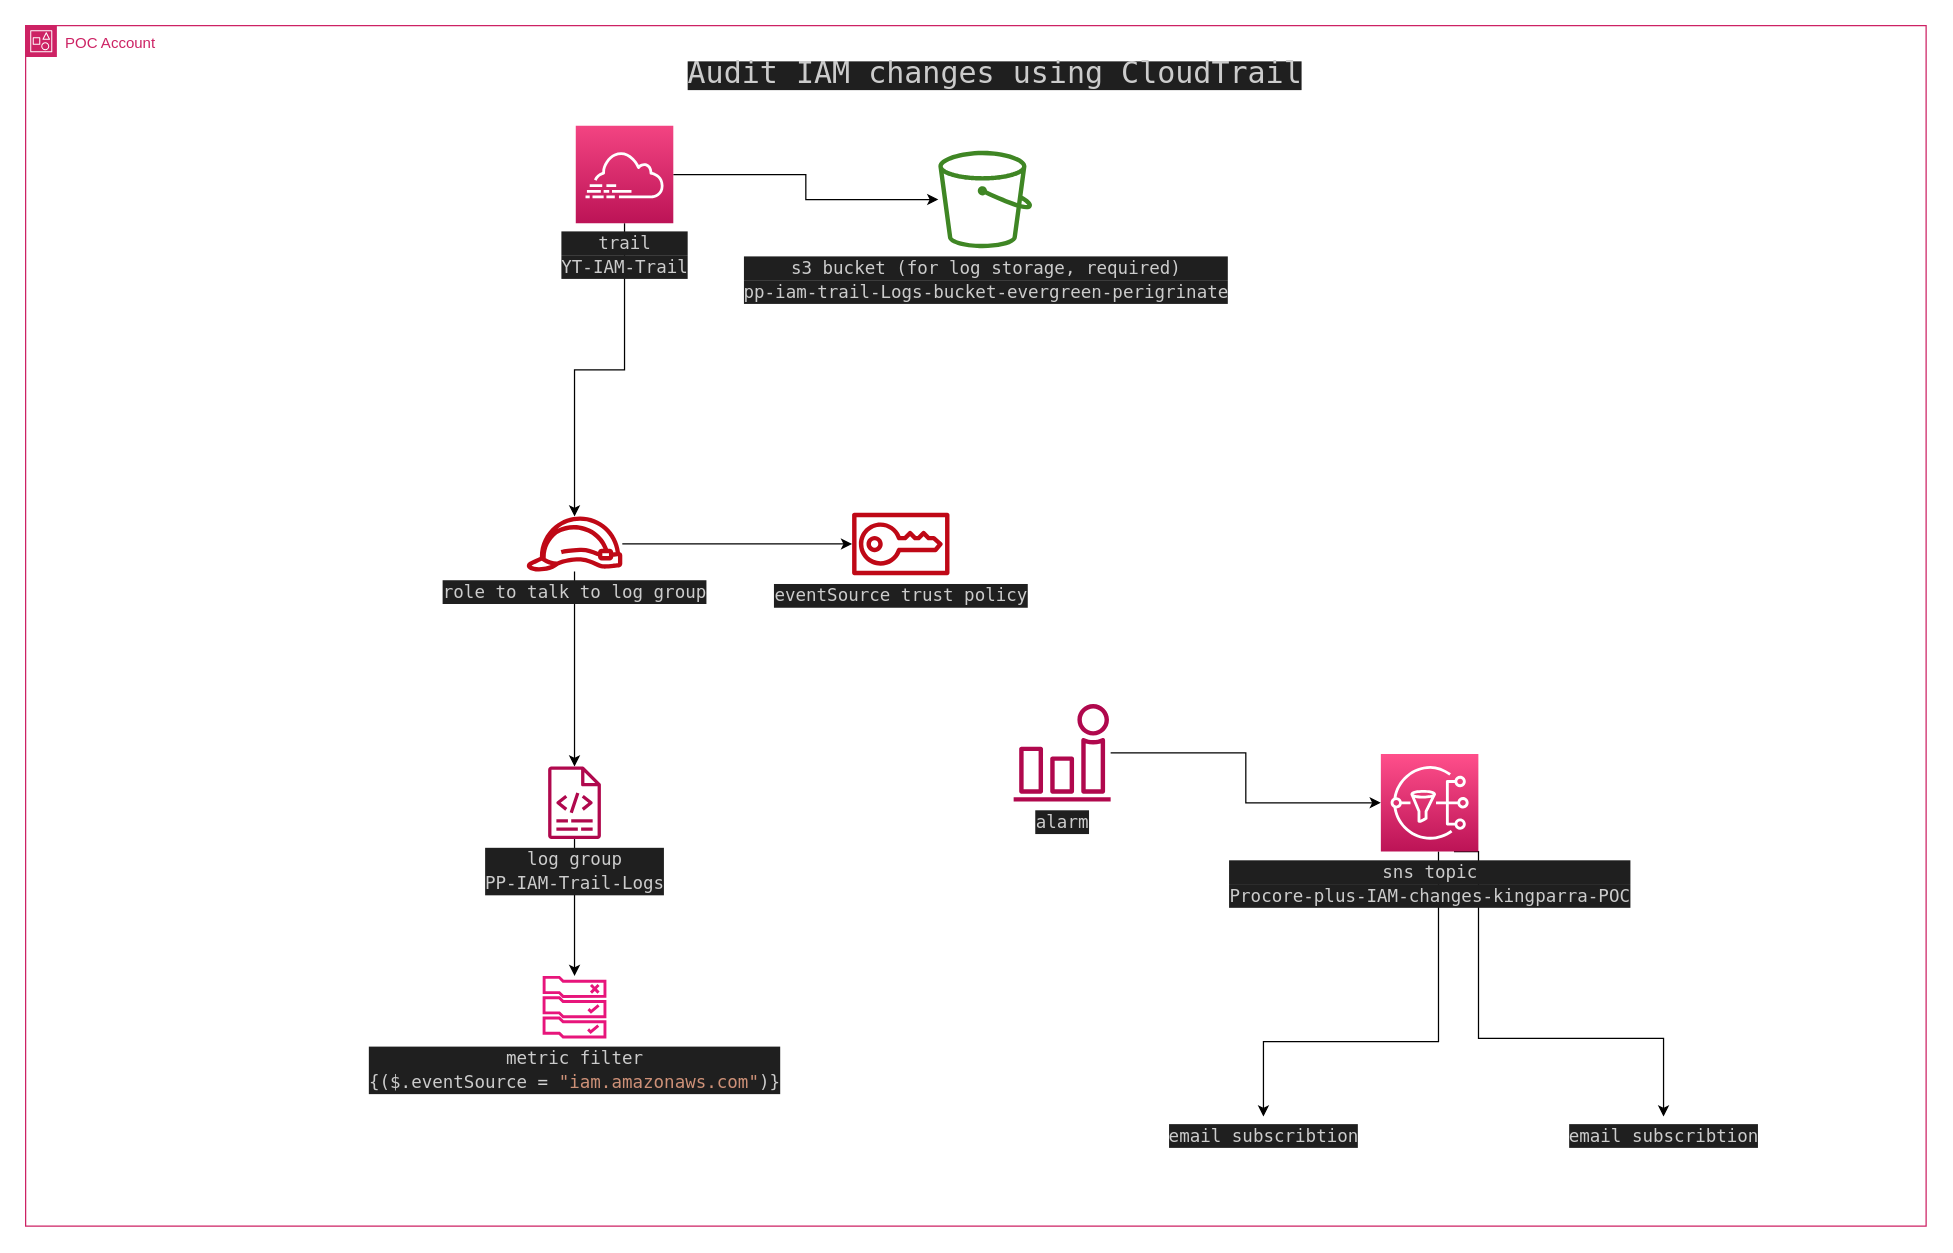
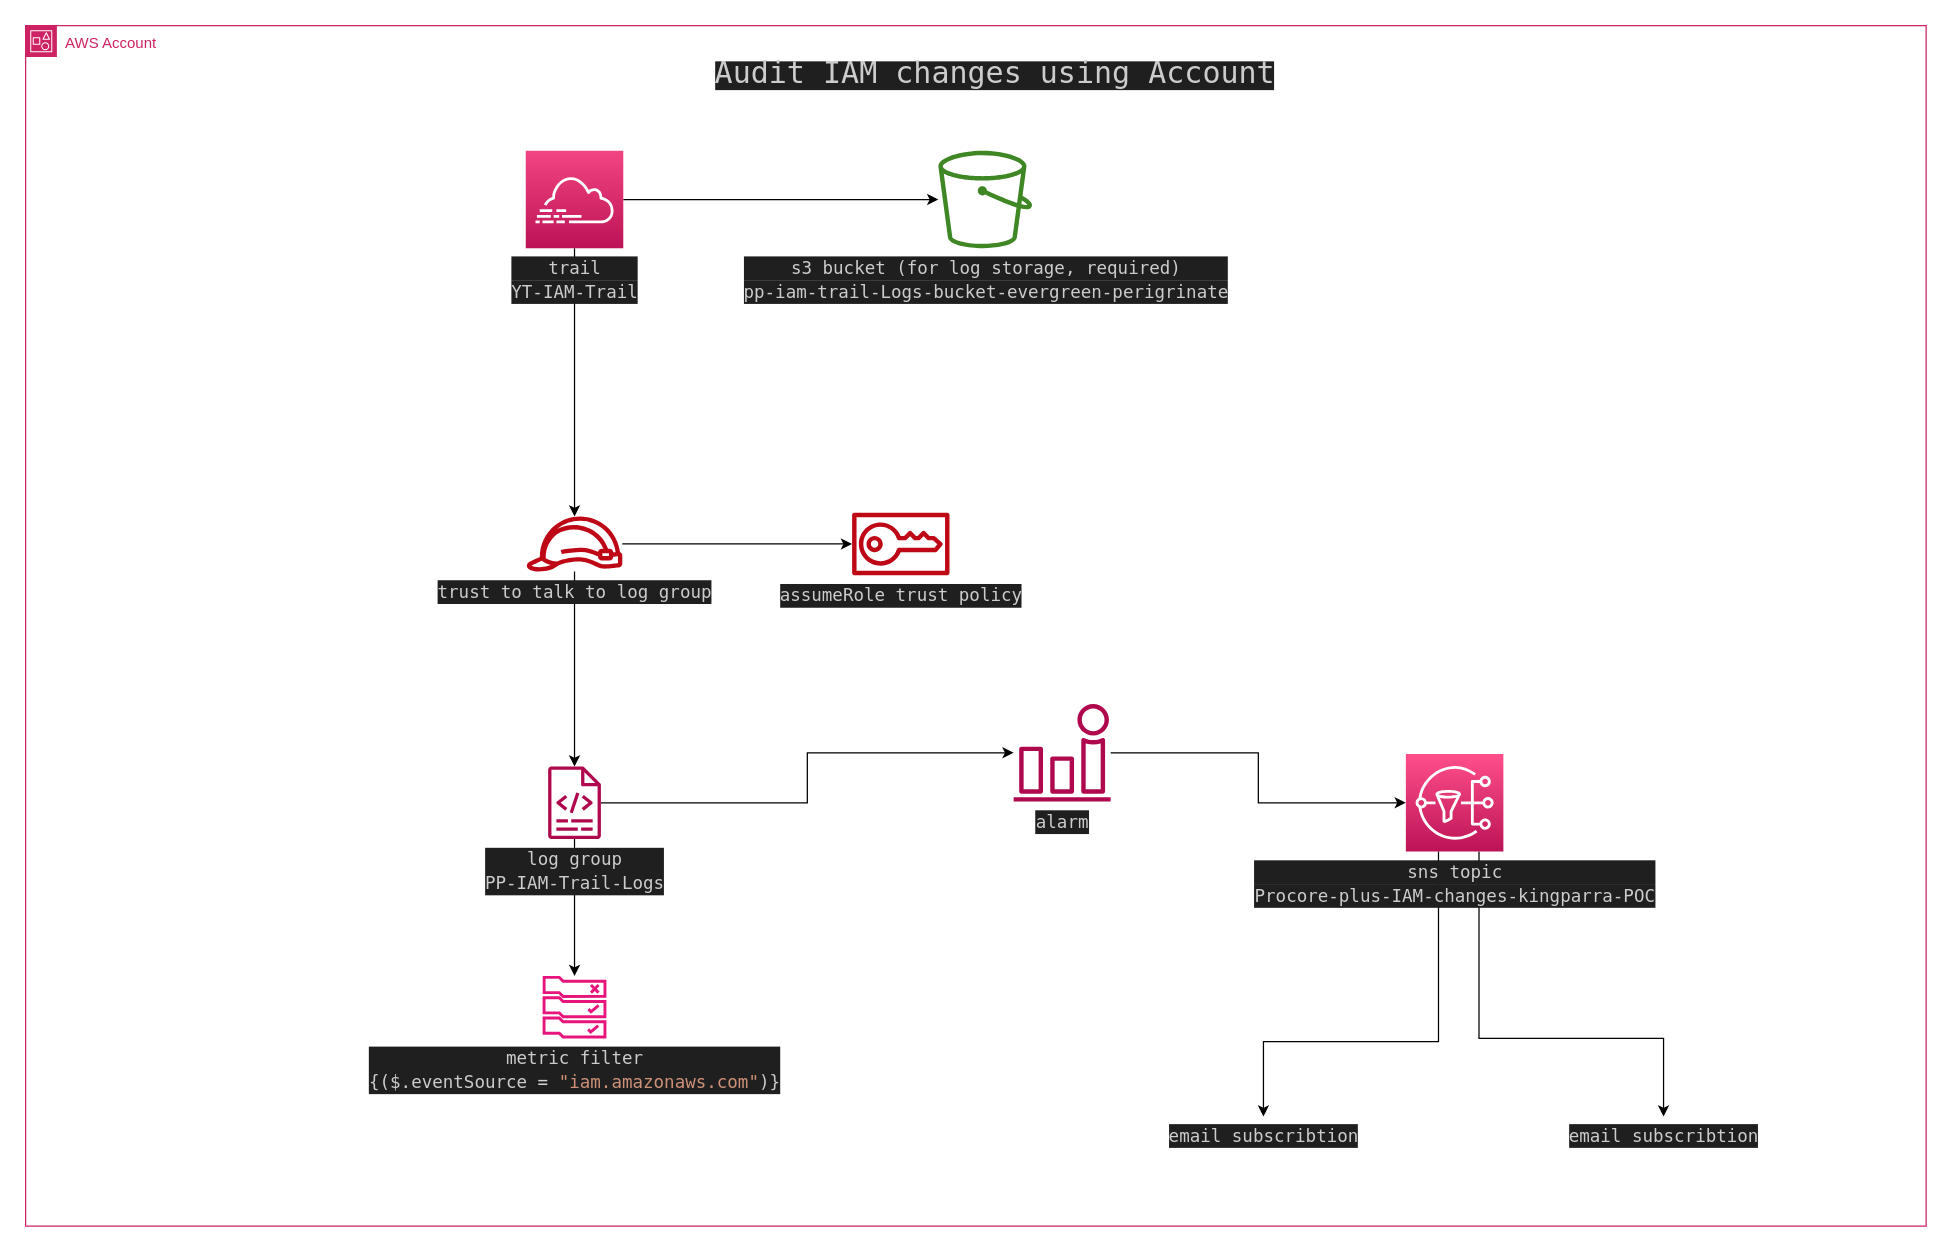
node "POC Account": label "POC Account" -> "AWS Account"
node "Audit IAM changes using CloudTrail": label "Audit IAM changes using CloudTrail" -> "Audit IAM changes using Account"
node "trail YT-IAM-Trail": moved (624, 174) -> (574, 199)
node "role to talk to log group": label "role to talk to log group" -> "trust to talk to log group"
node "eventSource trust policy": label "eventSource trust policy" -> "assumeRole trust policy"
edge "log group PP-IAM-Trail-Logs" -> "alarm": added
node "sns topic Procore-plus-IAM-changes-kingparra-POC": moved (1429, 803) -> (1454, 803)
